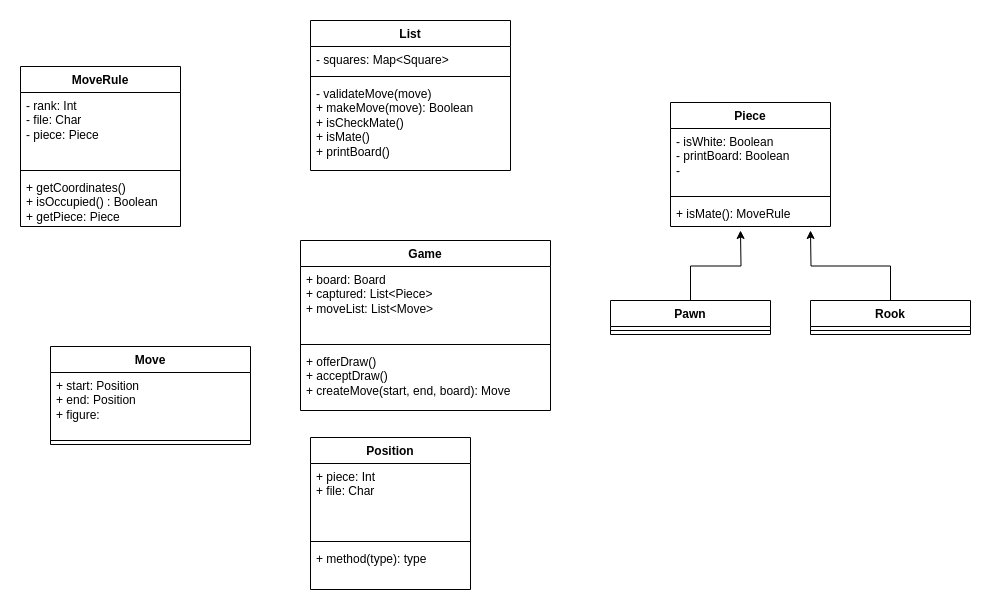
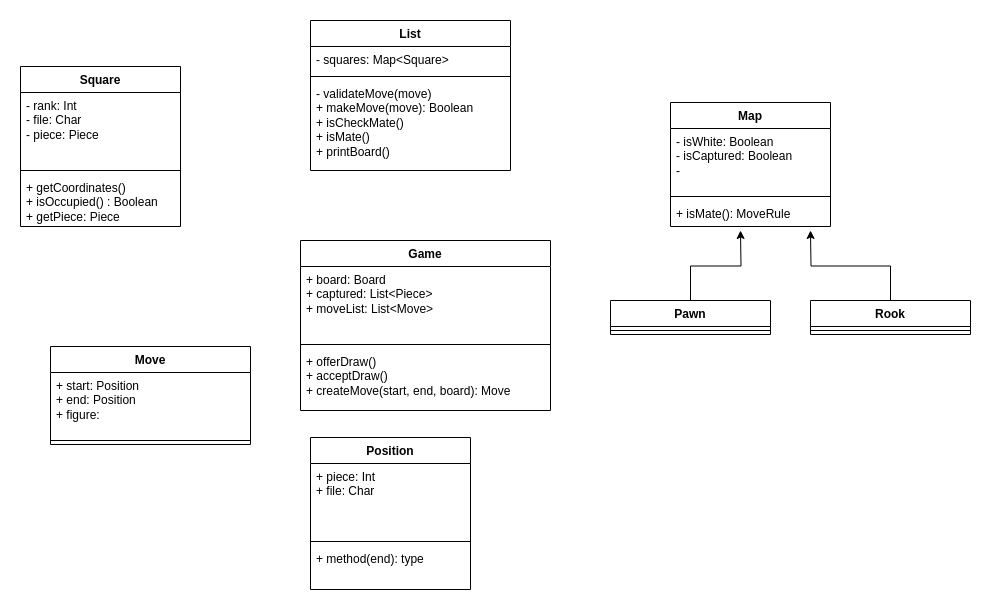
node "MoveRule": label "MoveRule" -> "Square"
node "Piece": label "Piece" -> "Map"
node "- isWhite: Boolean - printBoard: Boolean -": label "- isWhite: Boolean - printBoard: Boolean -" -> "- isWhite: Boolean - isCaptured: Boolean -"
node "+ method(type): type": label "+ method(type): type" -> "+ method(end): type"
